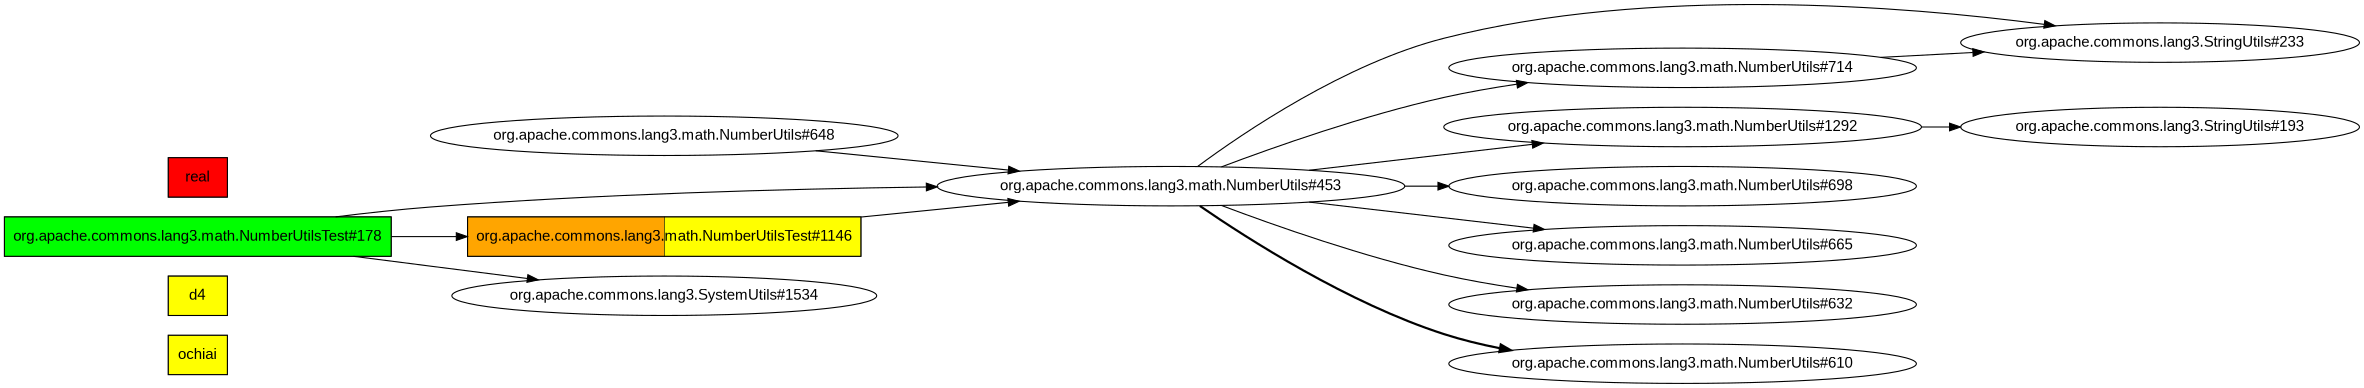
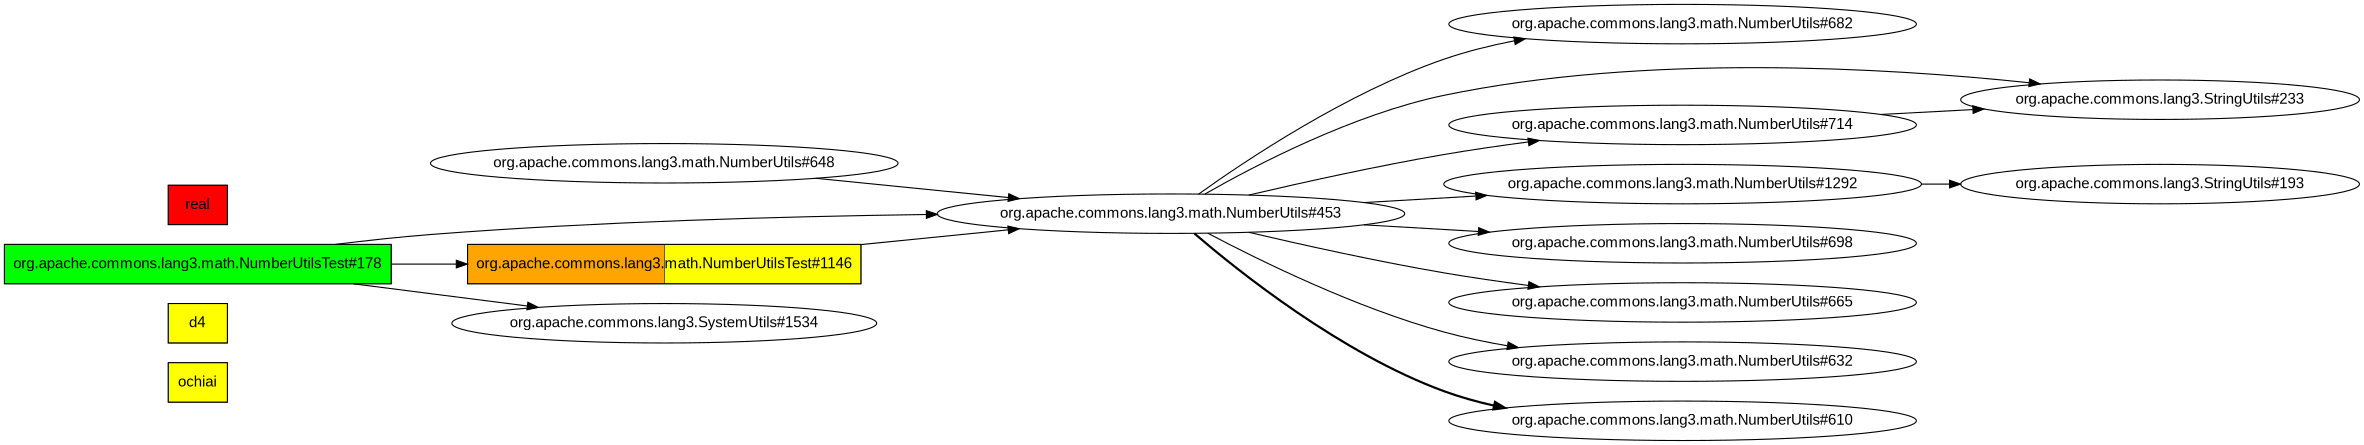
node "org.apache.commons.lang3.math.NumberUtils#682": added
